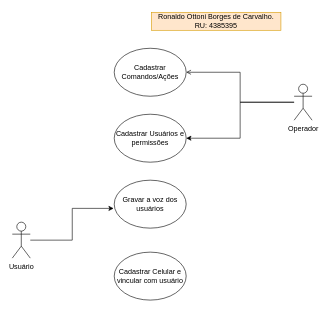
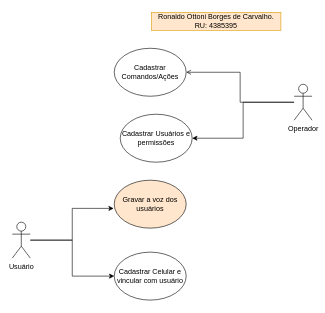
node "Cadastrar Usuários e permissões": moved (150, 138) -> (156, 138)
node "Gravar a voz dos usuários": fillcolor #ffffff -> #ffe6cc
edge "Usuário" -> "Cadastrar Celular e vincular com usuário": added
